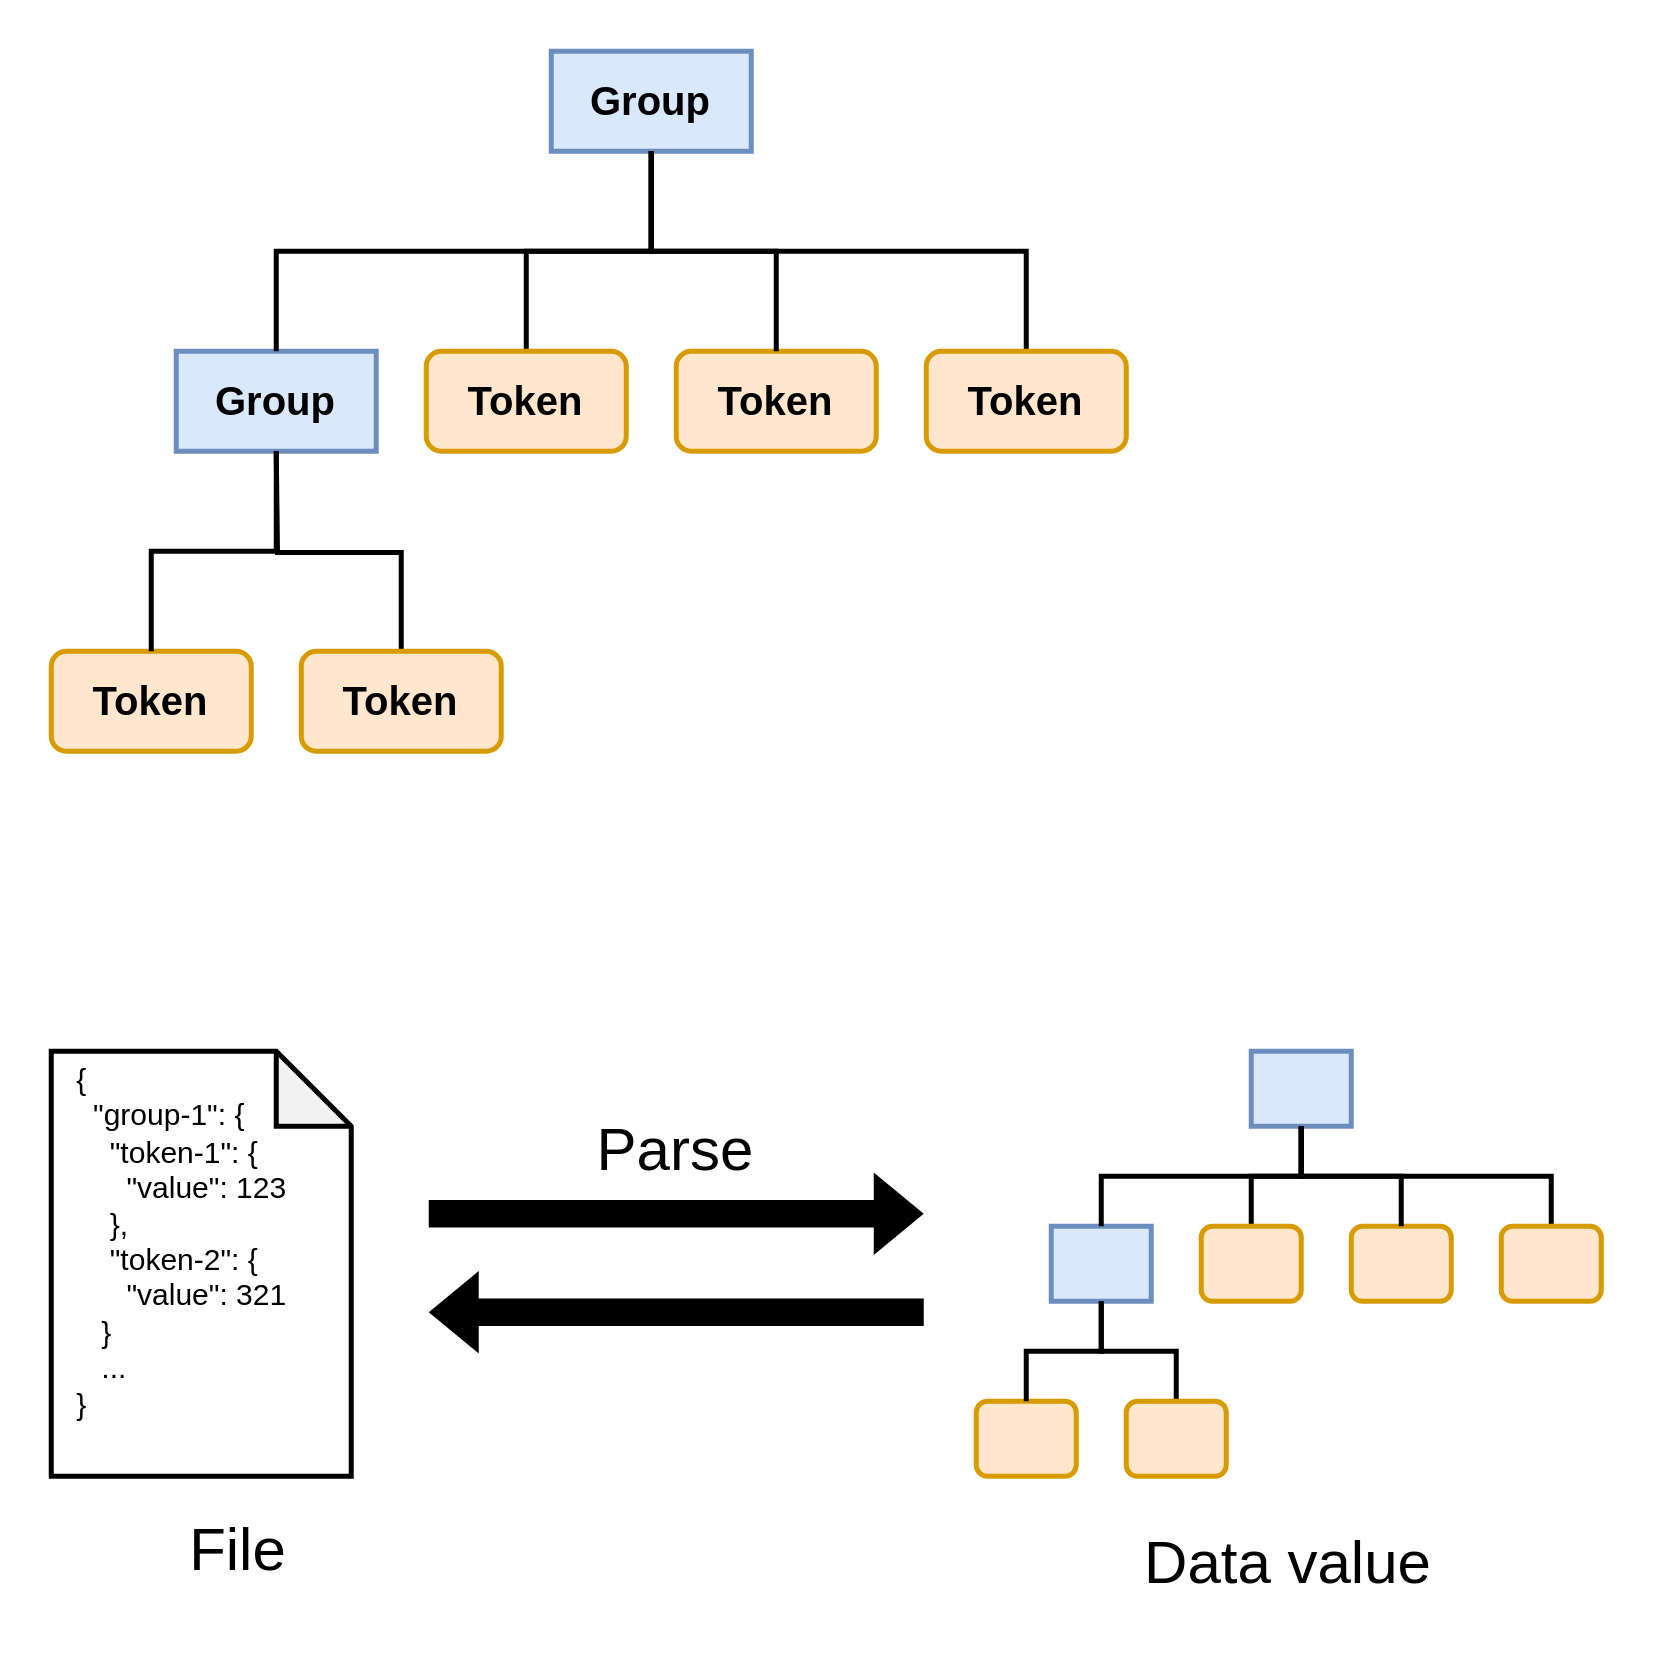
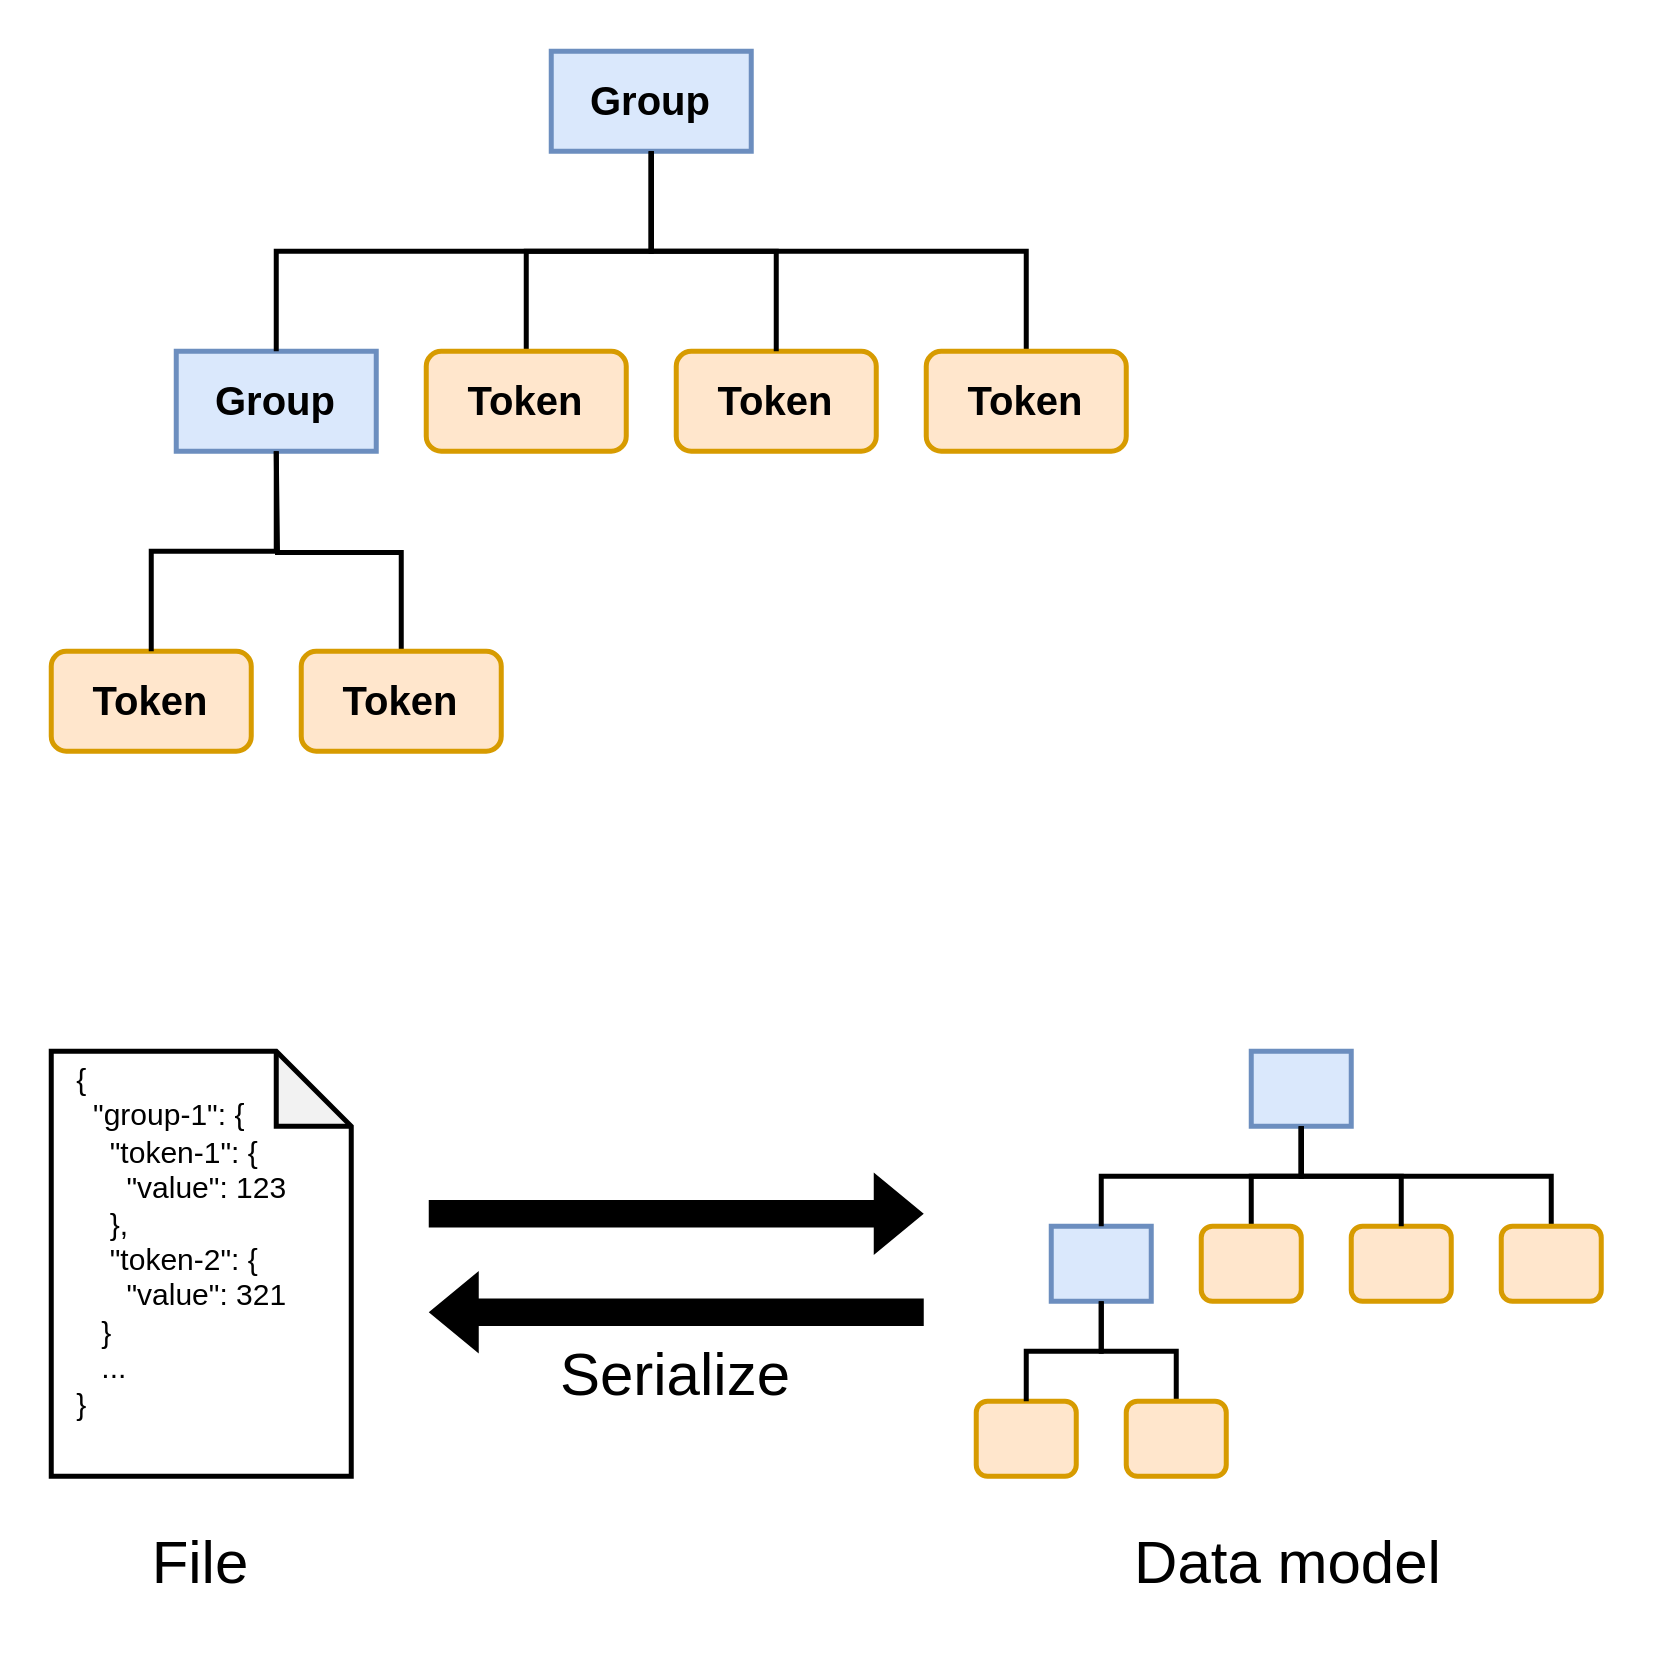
node "Parse": removed
node "Serialize": added
node "File": moved (239, 1551) -> (201, 1564)
node "Data value": label "Data value" -> "Data model"
